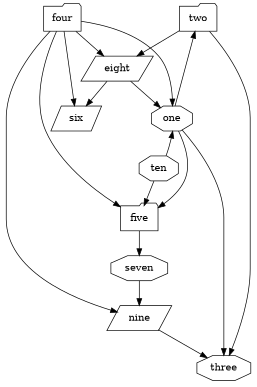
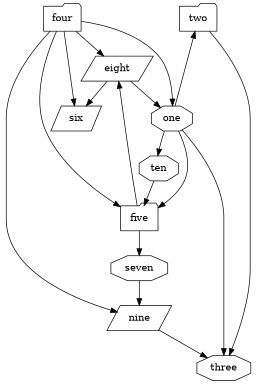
edge "two" -> "eight": now "five" -> "eight"
edge "ten" -> "one": reversed
